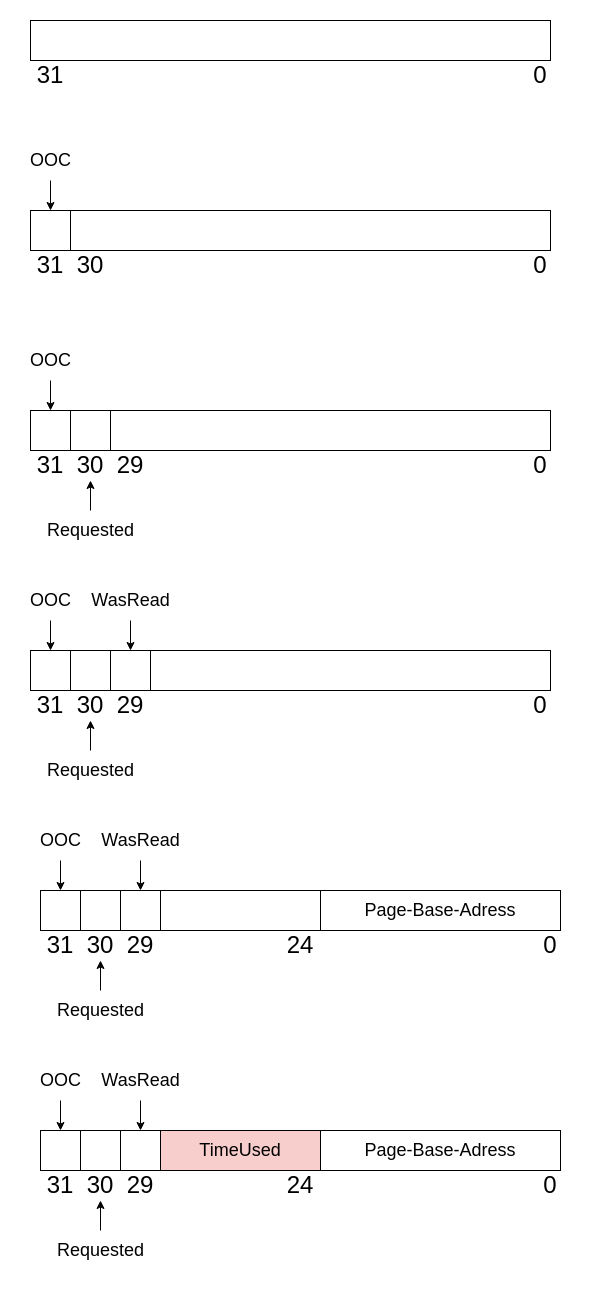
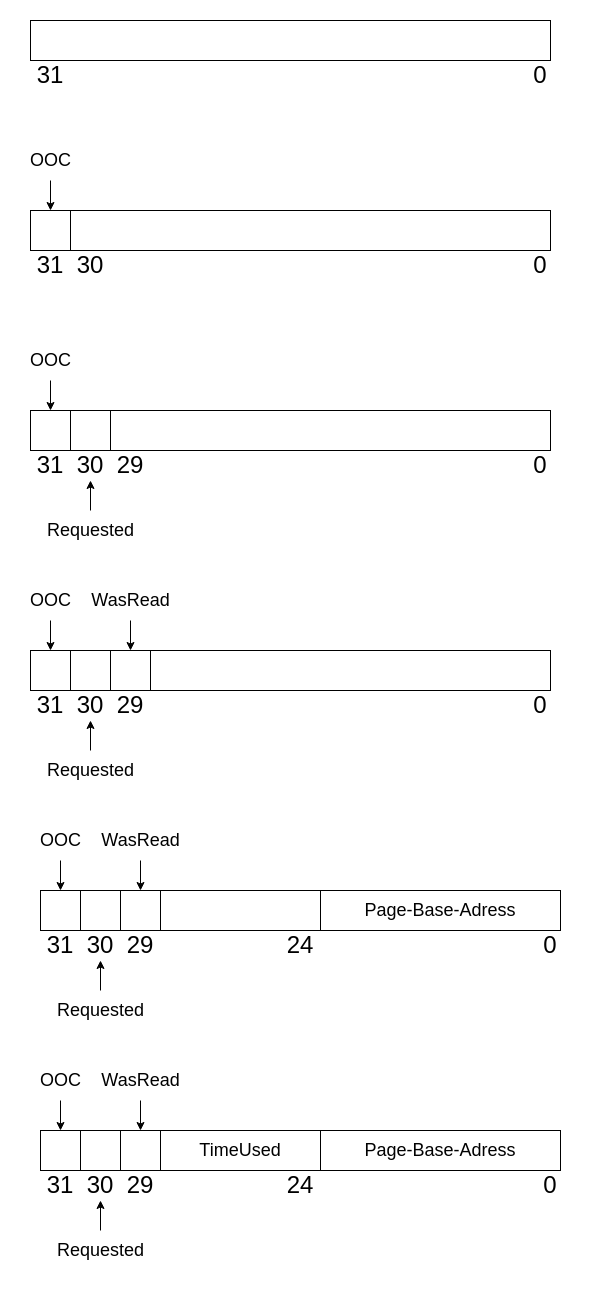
node "TimeUsed": fillcolor #f8cecc -> #ffffff
